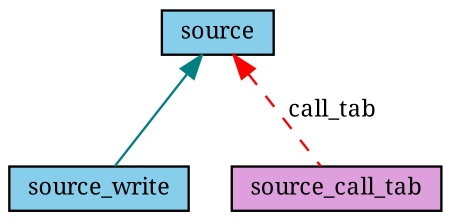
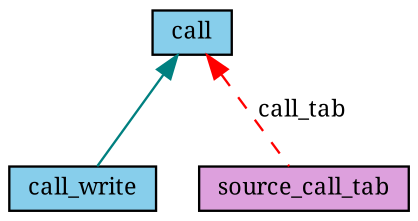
node "source": label "source" -> "call"
node "source_write": label "source_write" -> "call_write"
